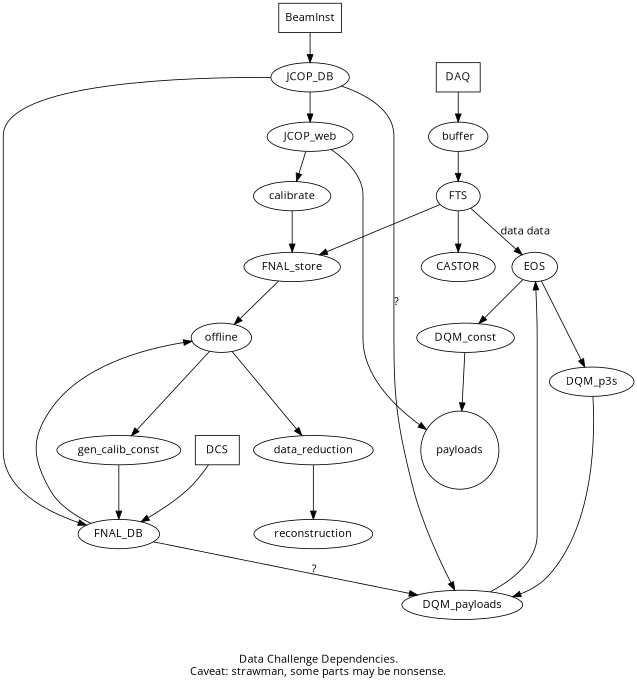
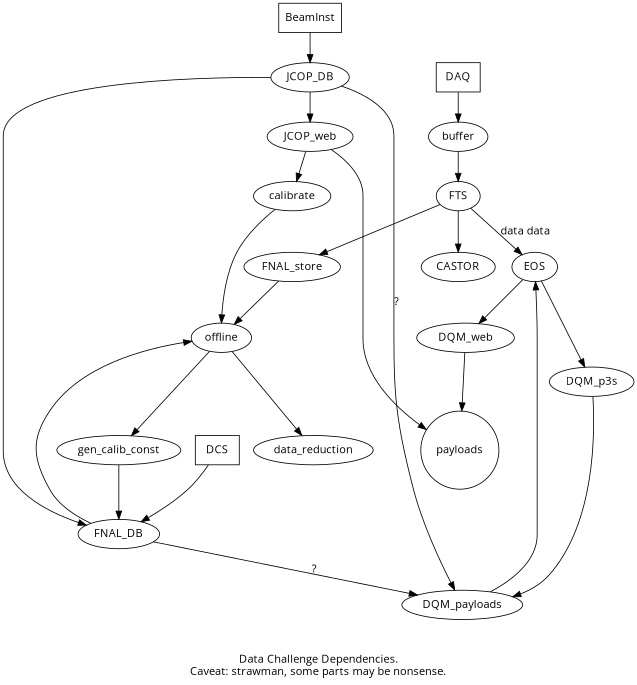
edge "calibrate" -> "FNAL_store": now "calibrate" -> "offline"
node "DQM_const": label "DQM_const" -> "DQM_web"
node "reconstruction": removed
